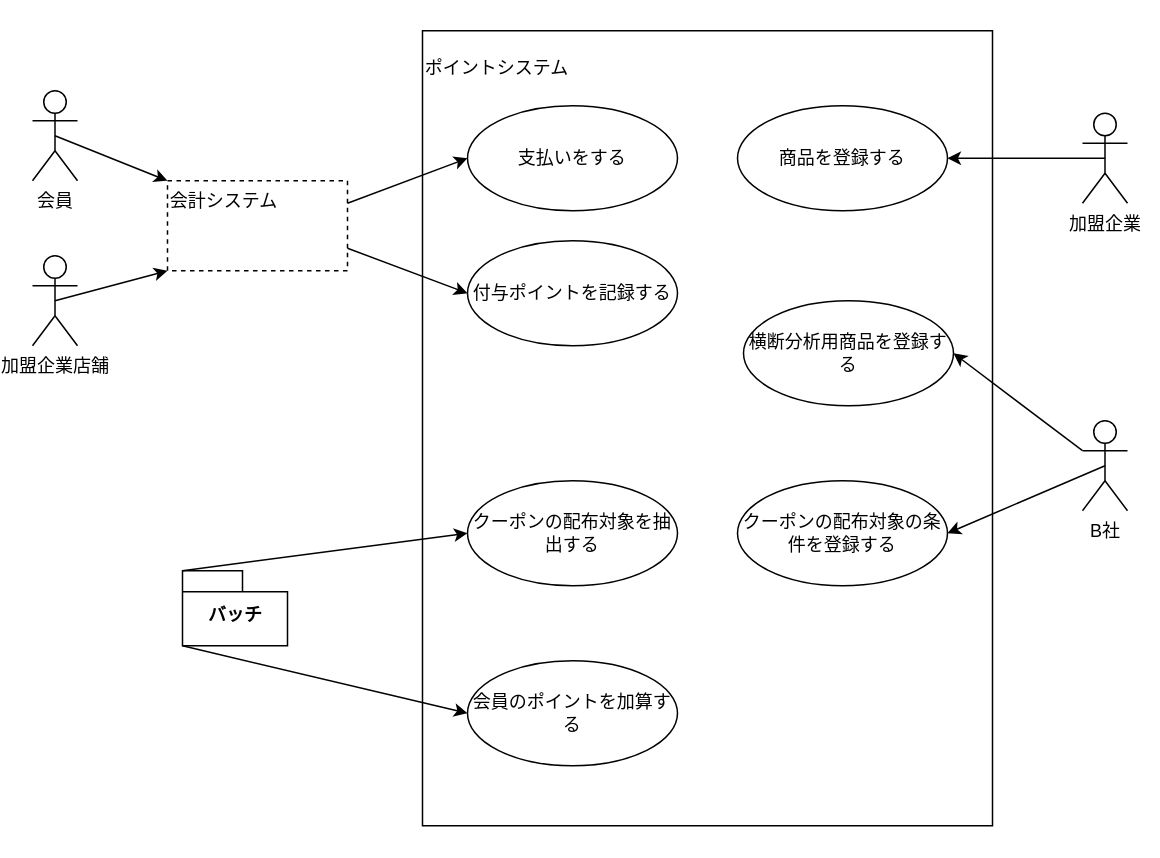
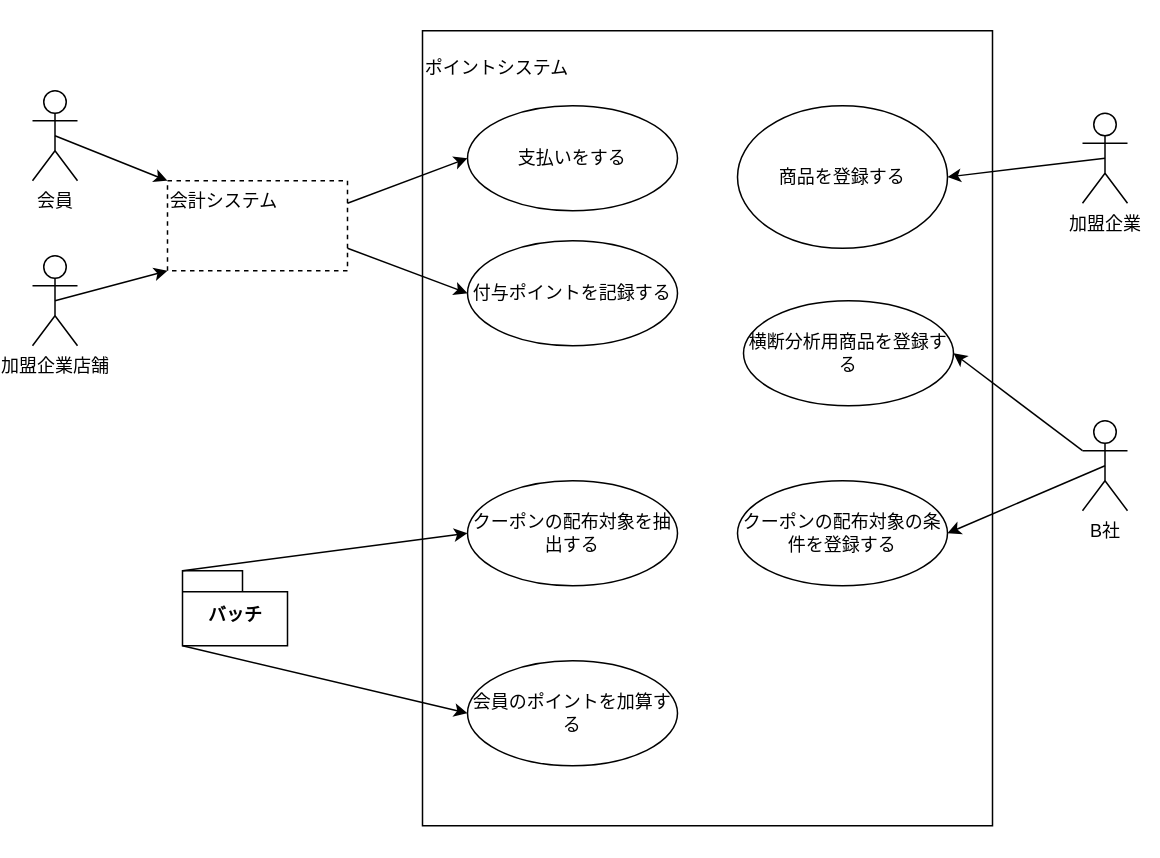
node "商品を登録する": size 210x105 -> 210x143
